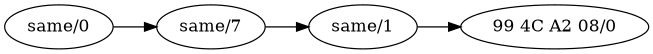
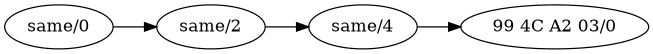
node "same/7": label "same/7" -> "same/2"
node "same/1": label "same/1" -> "same/4"
node "99 4C A2 08/0": label "99 4C A2 08/0" -> "99 4C A2 03/0"
